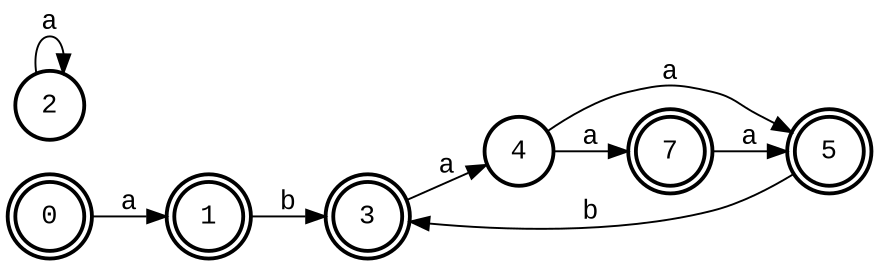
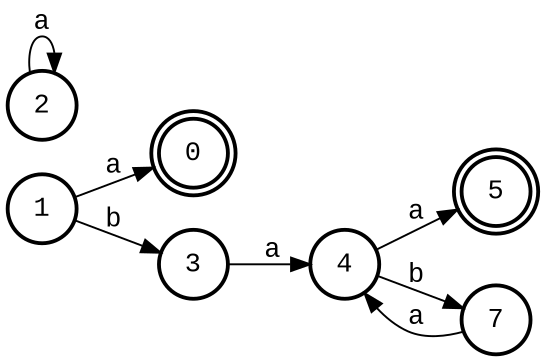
edge "4" -> "7": label "a" -> "b"
node "7": shape doublecircle -> circle
edge "7" -> "5": now "7" -> "4"
edge "0" -> "1": reversed
node "1": shape doublecircle -> circle
node "3": shape doublecircle -> circle
edge "5" -> "3": removed, label "b"
